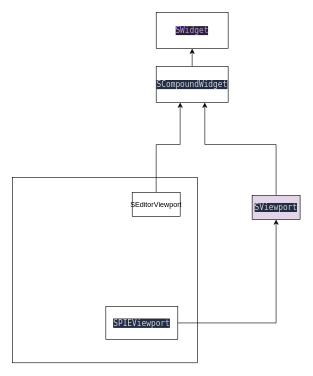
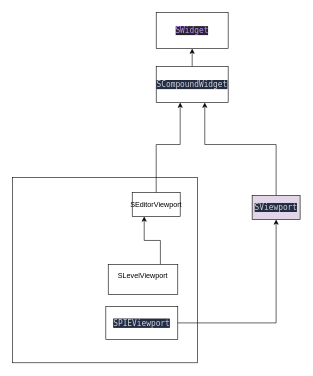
edge "SLevelViewport" -> "SEditorViewport": added
node "SLevelViewport": added
